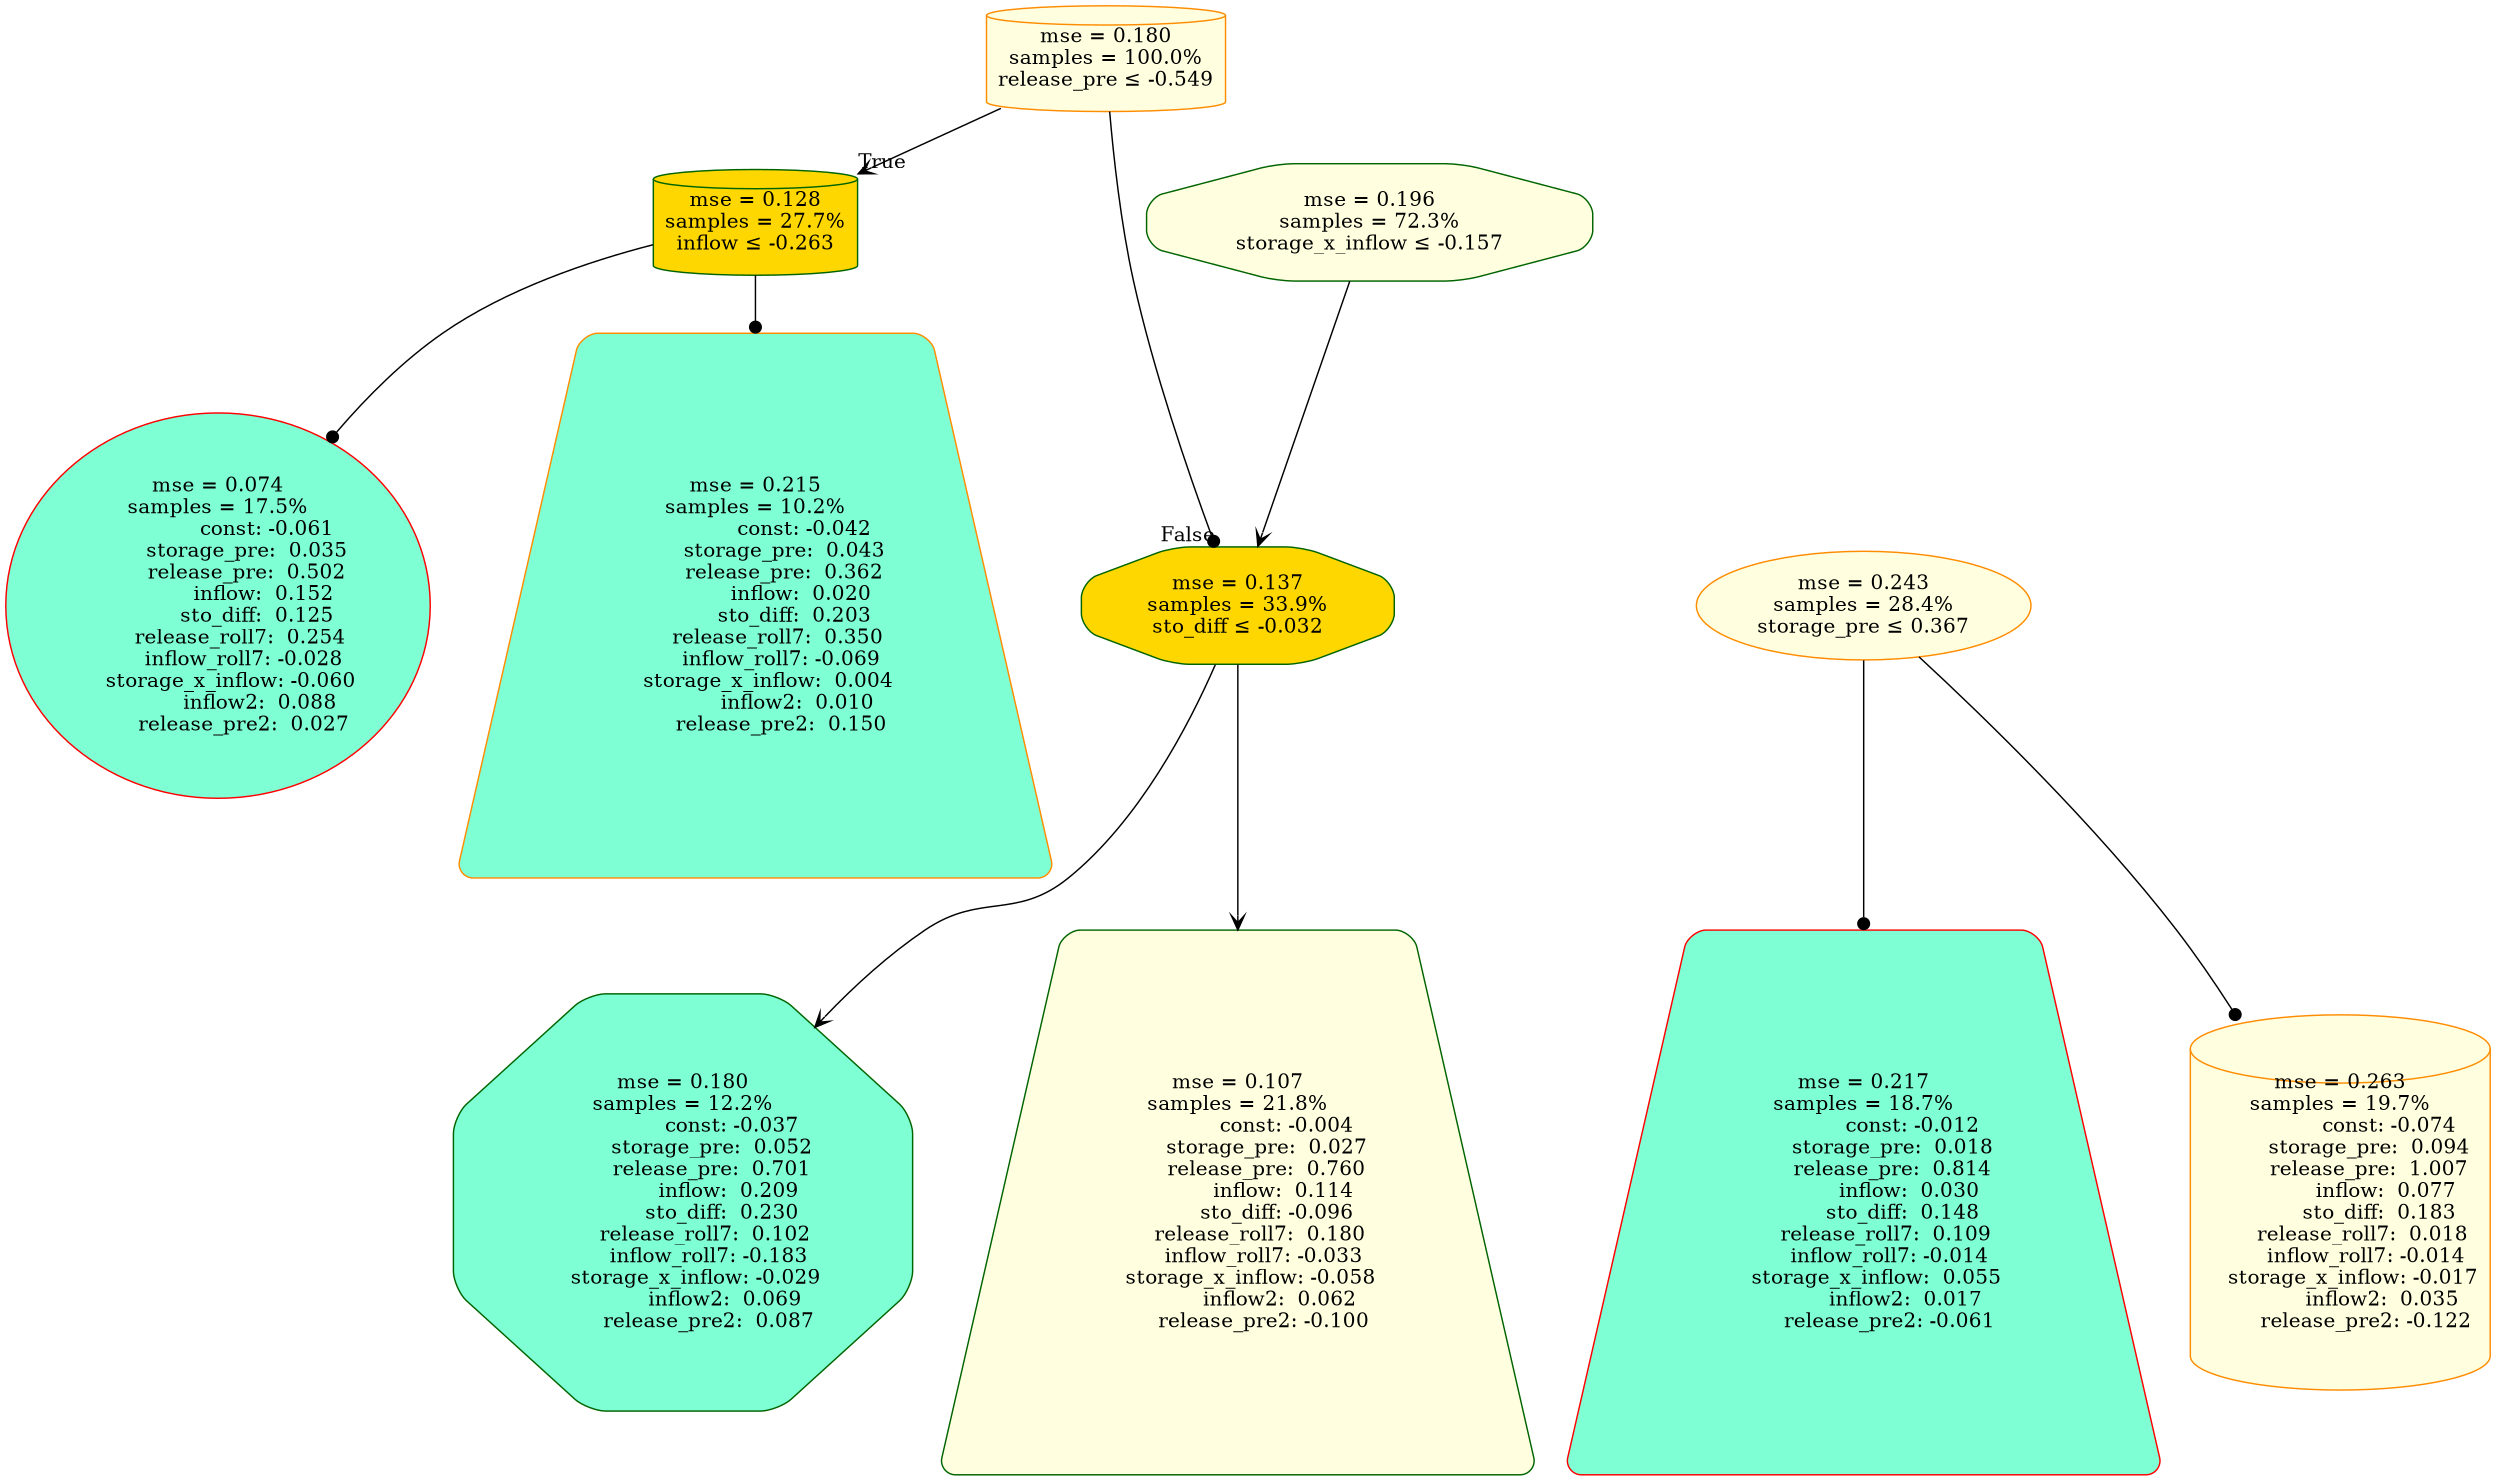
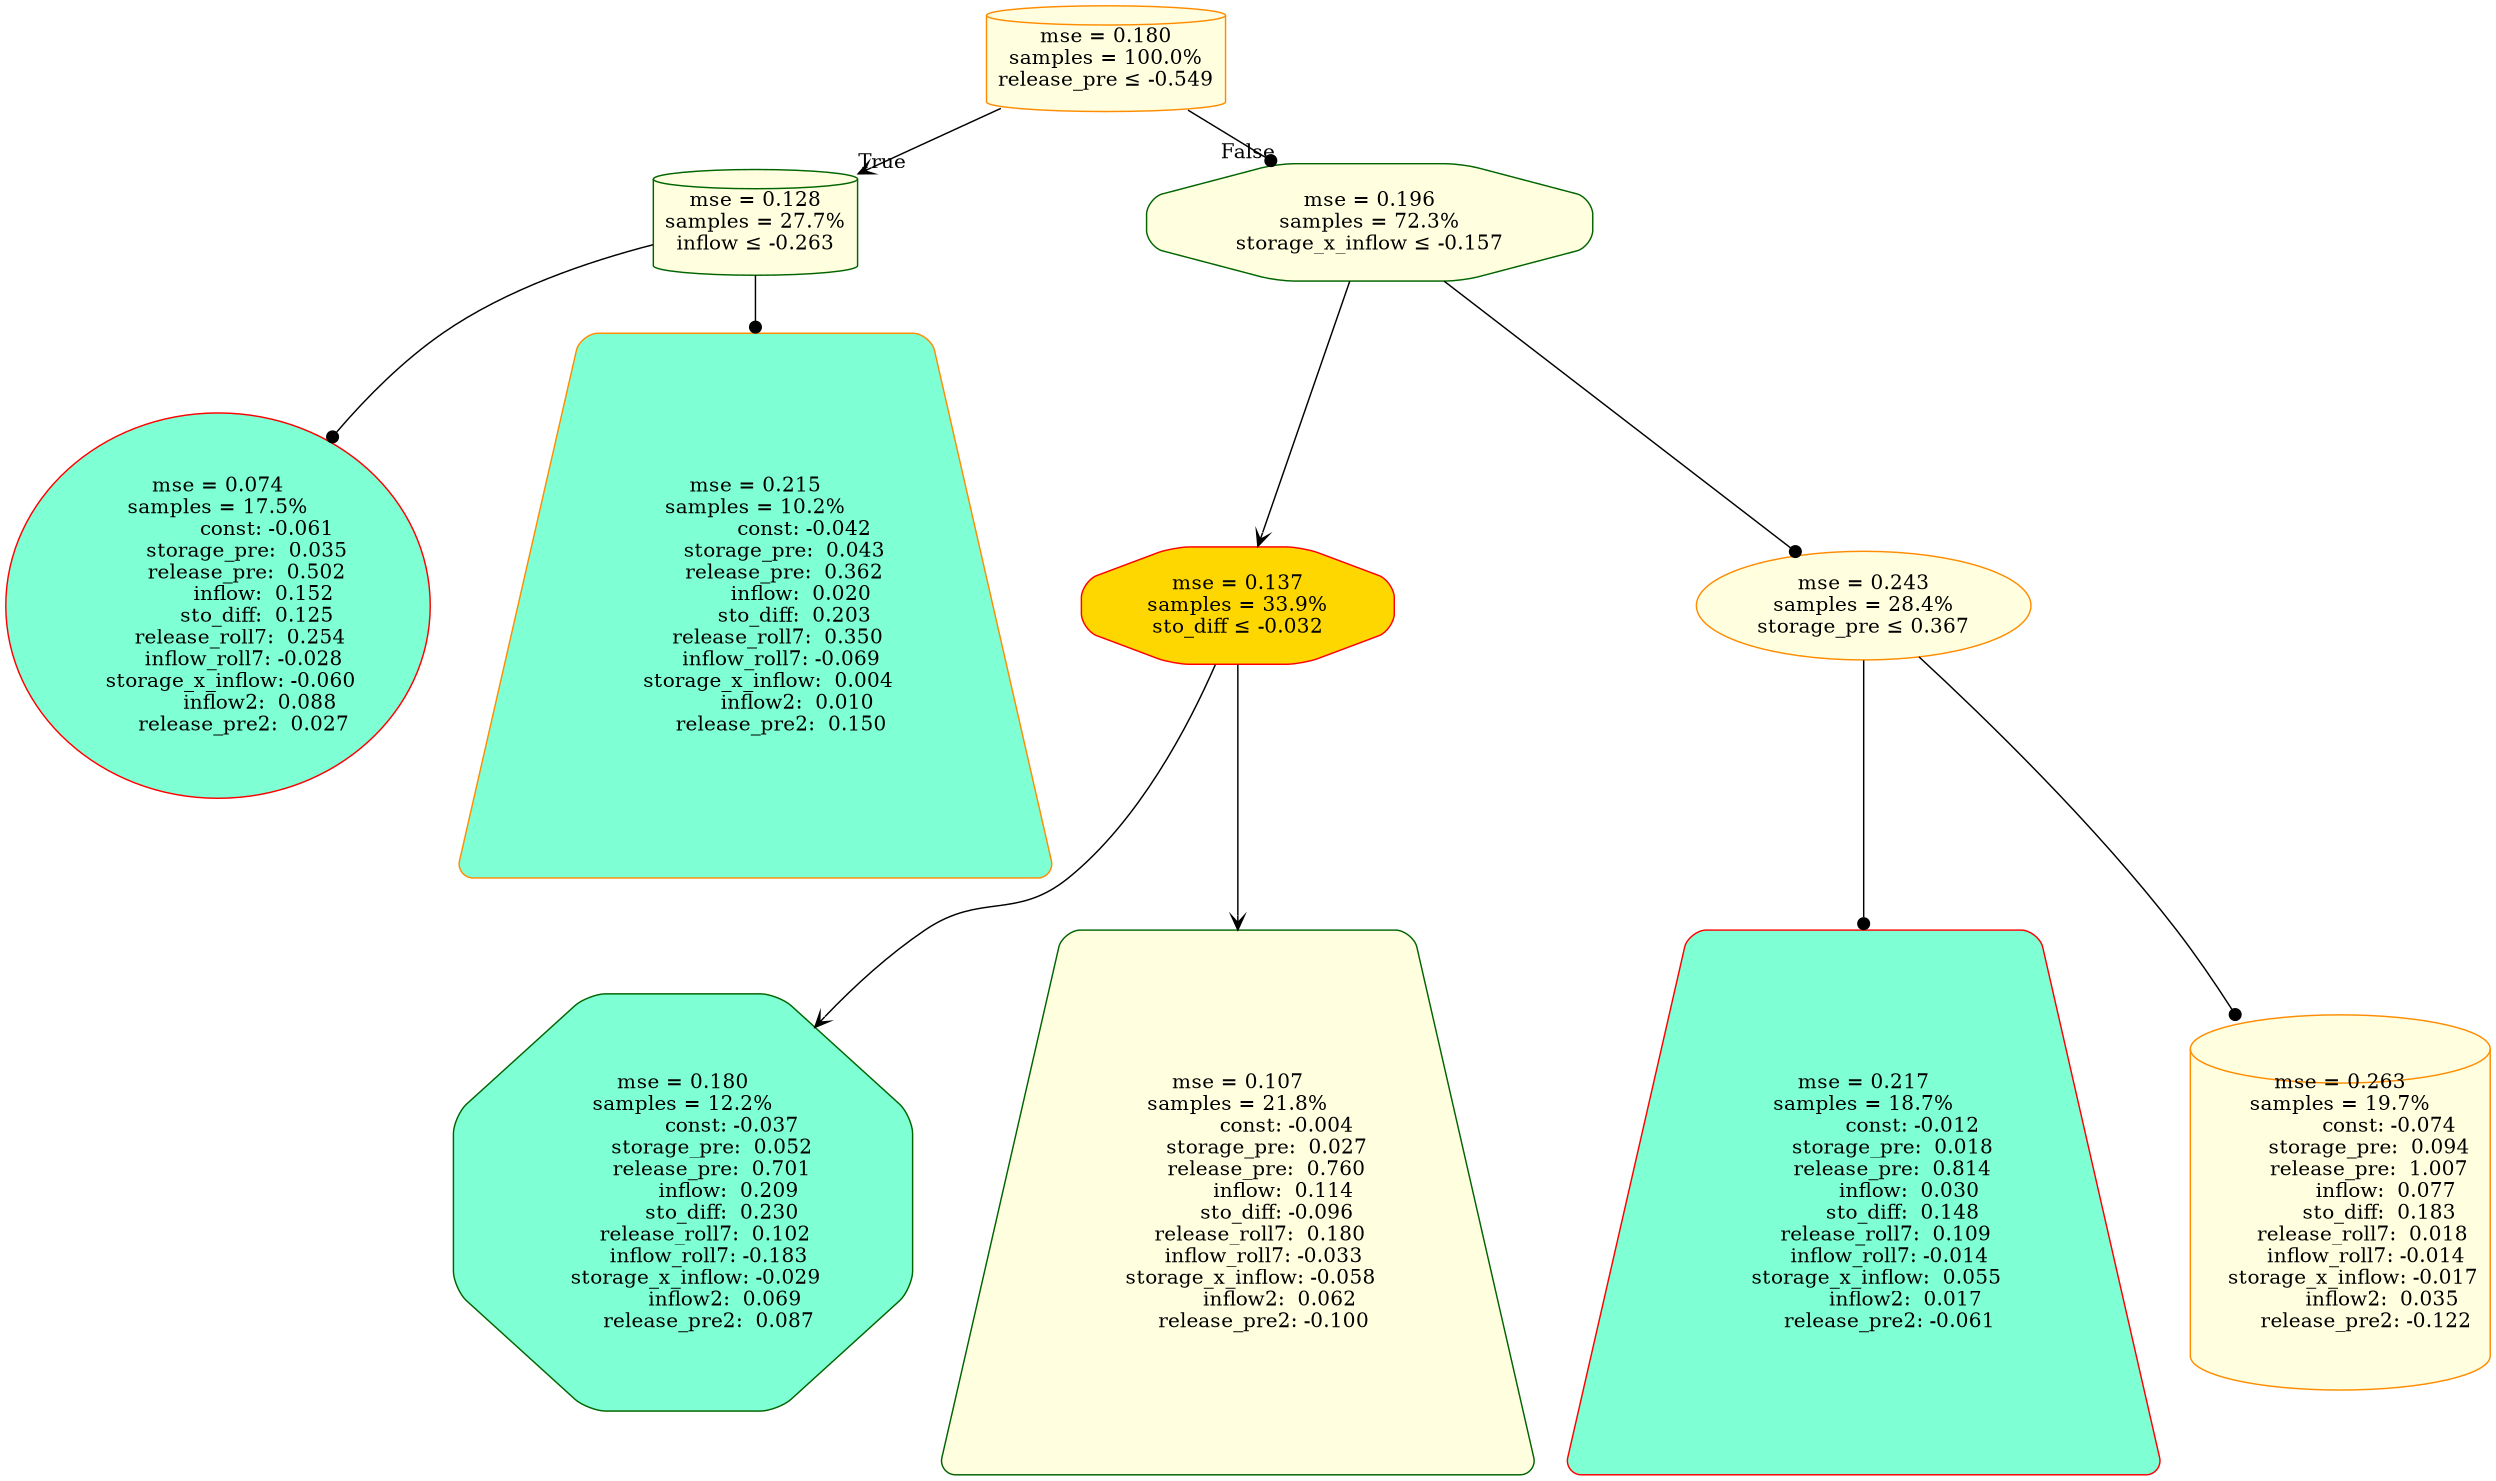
node "mse = 0.128 samples = 27.7% inflow ≤ -0.263": fillcolor gold -> lightyellow
edge "mse = 0.180 samples = 100.0% release_pre ≤ -0.549" -> "mse = 0.137 samples = 33.9% sto_diff ≤ -0.032": now "mse = 0.180 samples = 100.0% release_pre ≤ -0.549" -> "mse = 0.196 samples = 72.3% storage_x_inflow ≤ -0.157"
edge "mse = 0.196 samples = 72.3% storage_x_inflow ≤ -0.157" -> "mse = 0.243 samples = 28.4% storage_pre ≤ 0.367": added
node "mse = 0.137 samples = 33.9% sto_diff ≤ -0.032": color darkgreen -> red
